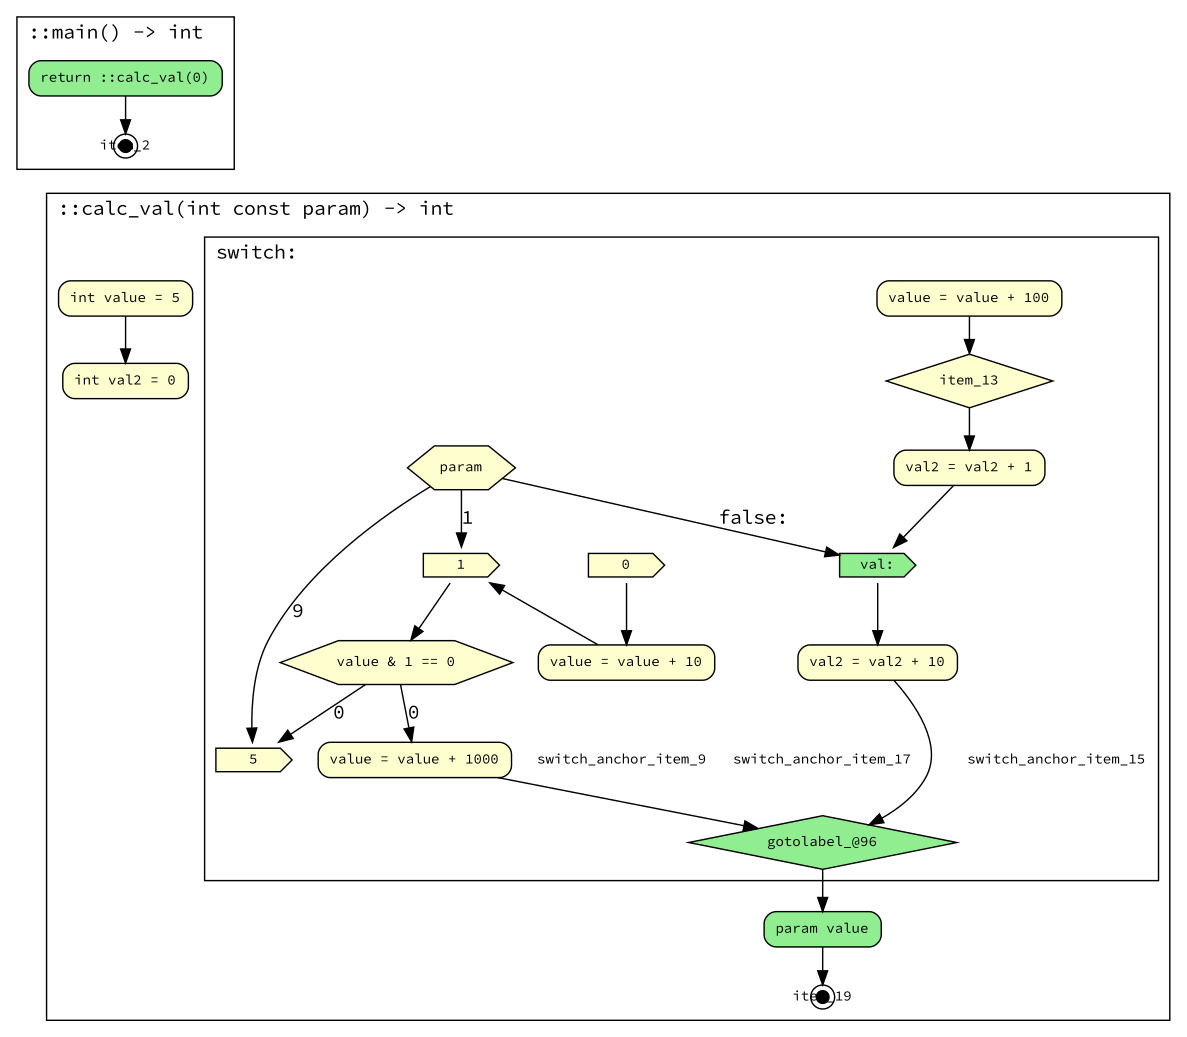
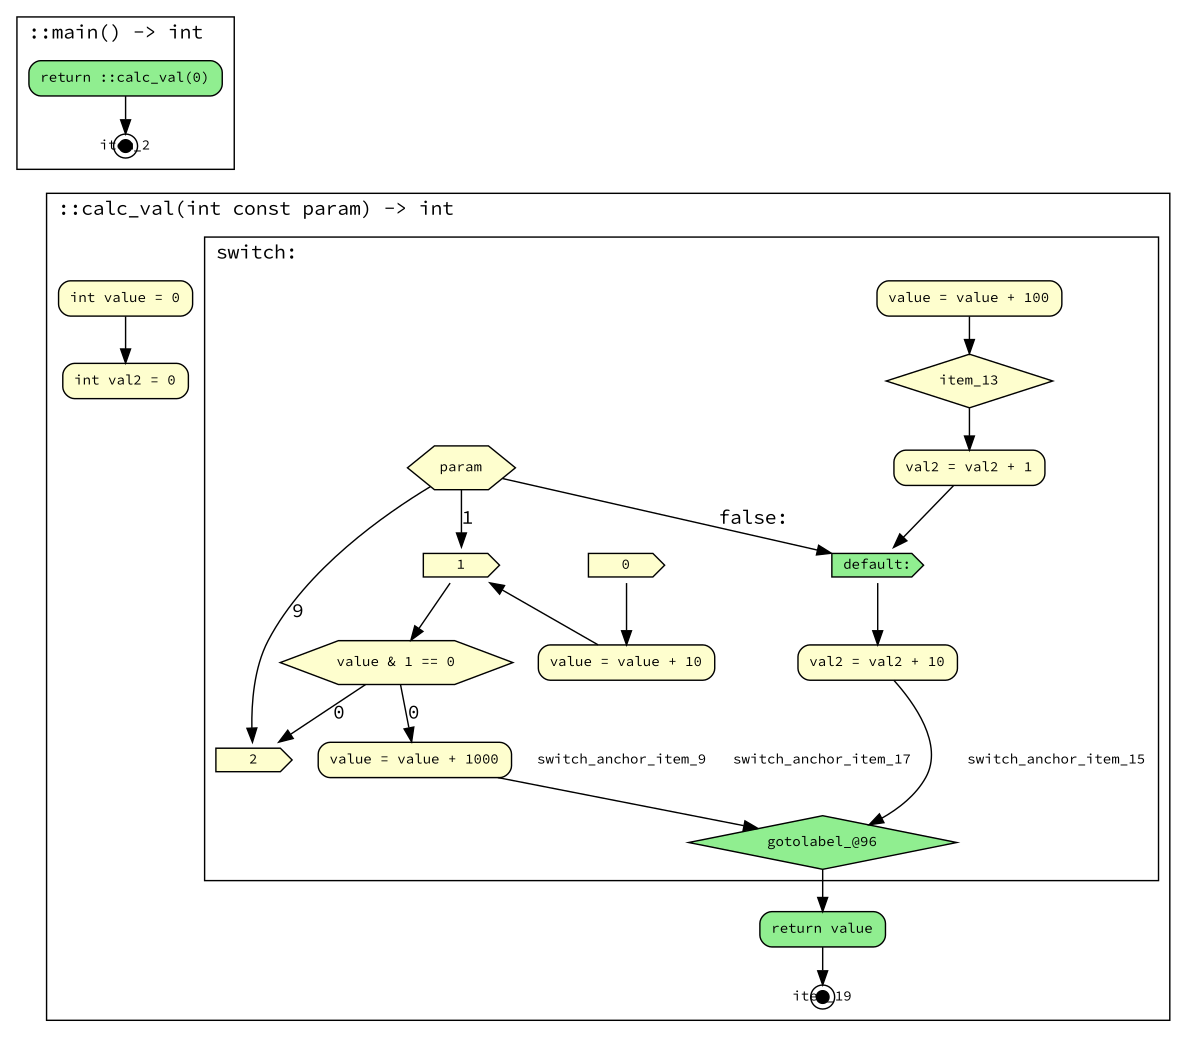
node "int value = 5": label "int value = 5" -> "int value = 0"
node "val:": label "val:" -> "default:"
node "5": label "5" -> "2"
node "param value": label "param value" -> "return value"
